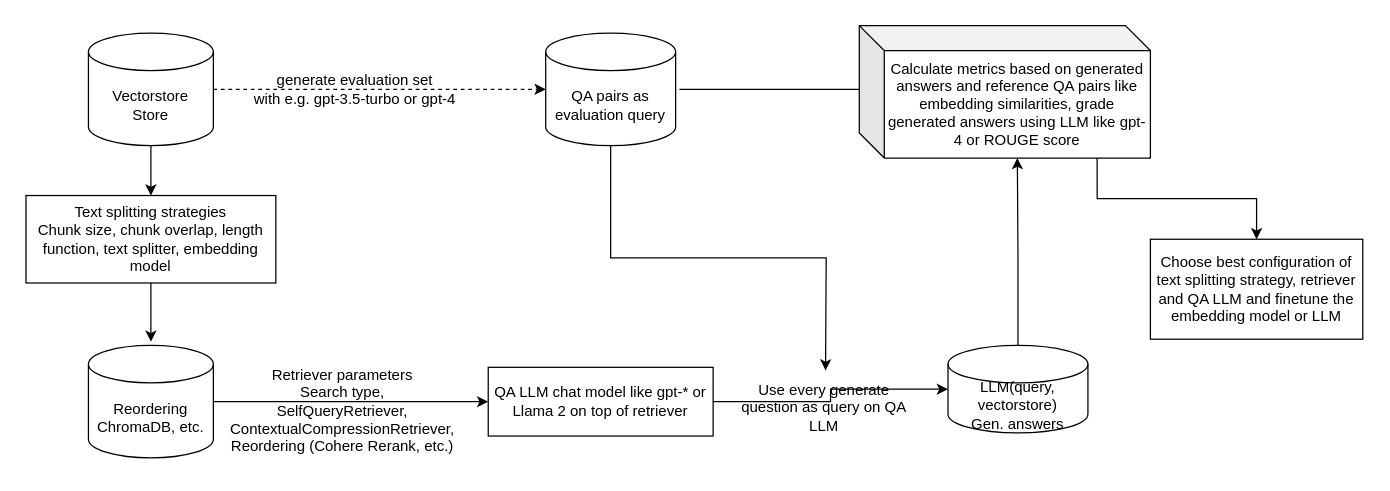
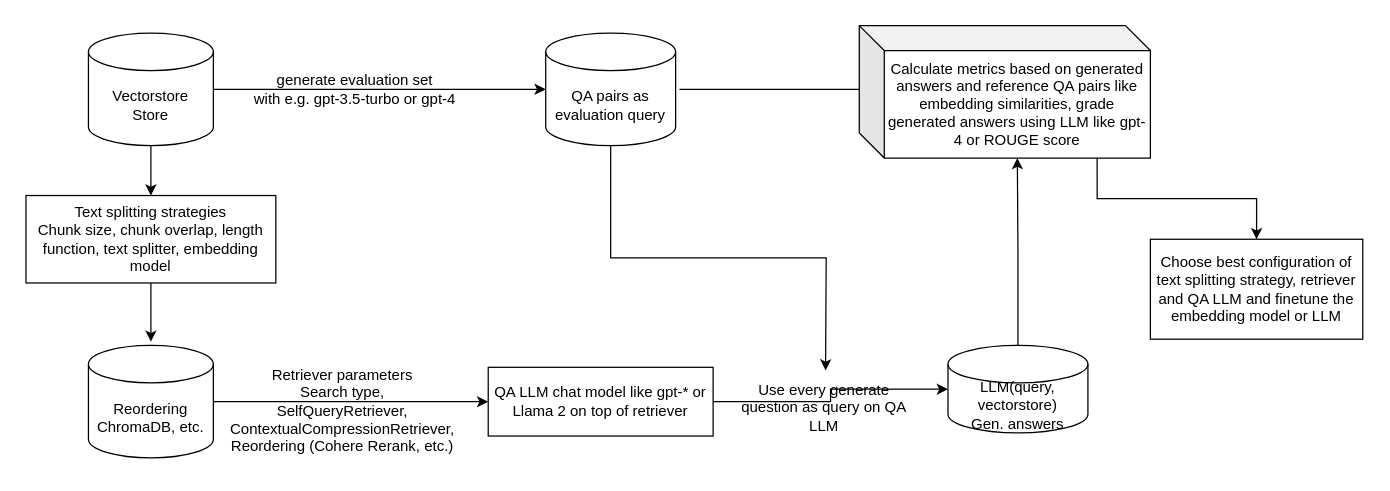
edge "Vectorstore Store" -> "QA pairs as evaluation query": style dashed -> solid
